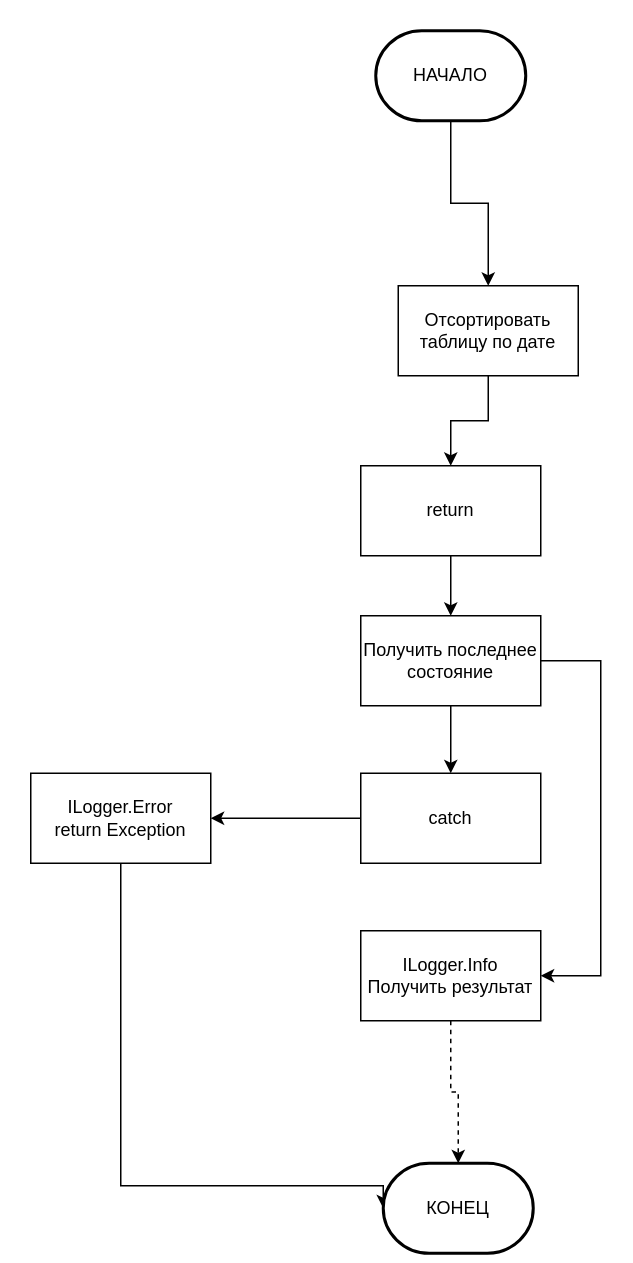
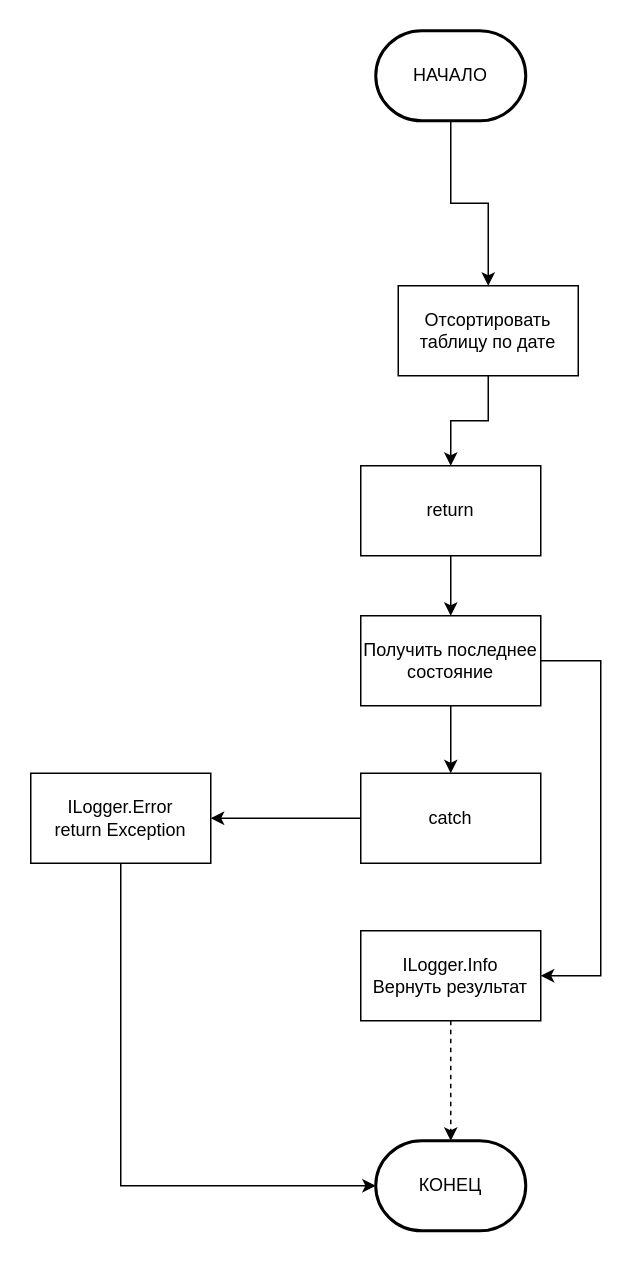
node "ILogger.Info Получить результат": label "ILogger.Info Получить результат" -> "ILogger.Info Вернуть результат"
node "КОНЕЦ": moved (458, 1208) -> (451, 1186)
